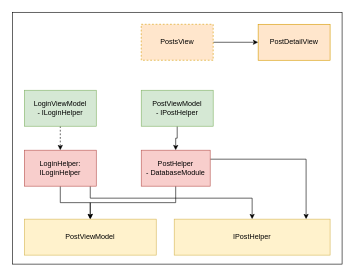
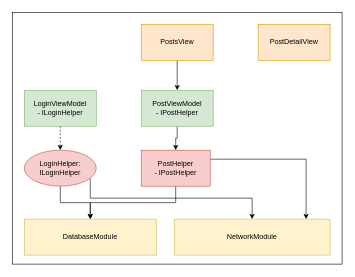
node "PostsView": style dashed -> solid
edge "PostsView" -> "PostDetailView": now "PostsView" -> "PostViewModel - IPostHelper"
node "LoginHelper: ILoginHelper": shape rectangle -> ellipse
node "PostHelper - DatabaseModule": label "PostHelper - DatabaseModule" -> "PostHelper - IPostHelper"
node "PostViewModel": label "PostViewModel" -> "DatabaseModule"
node "IPostHelper": label "IPostHelper" -> "NetworkModule"
